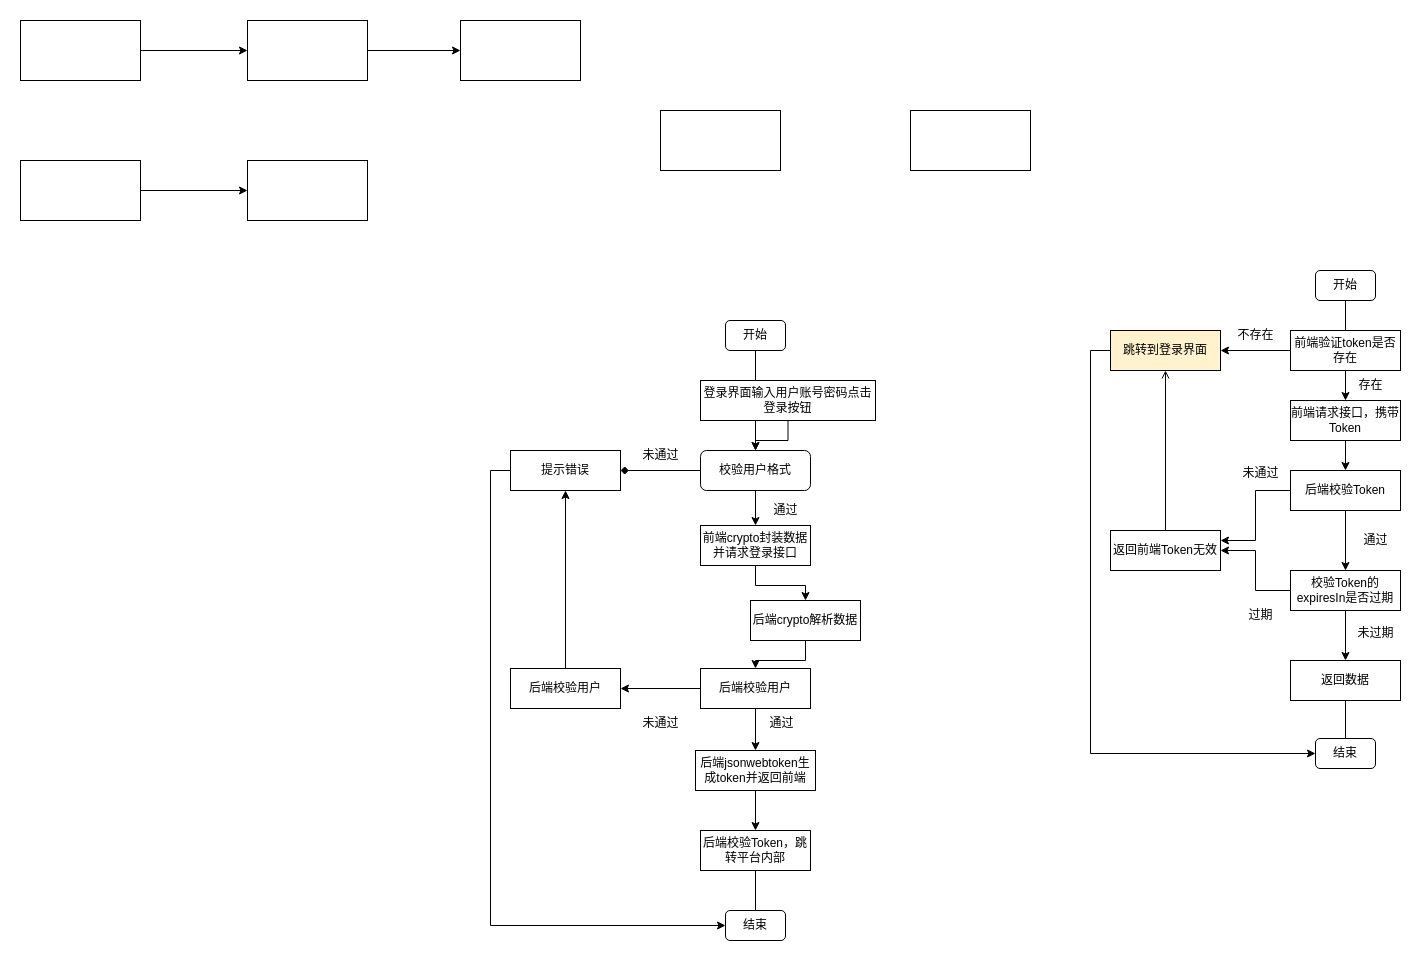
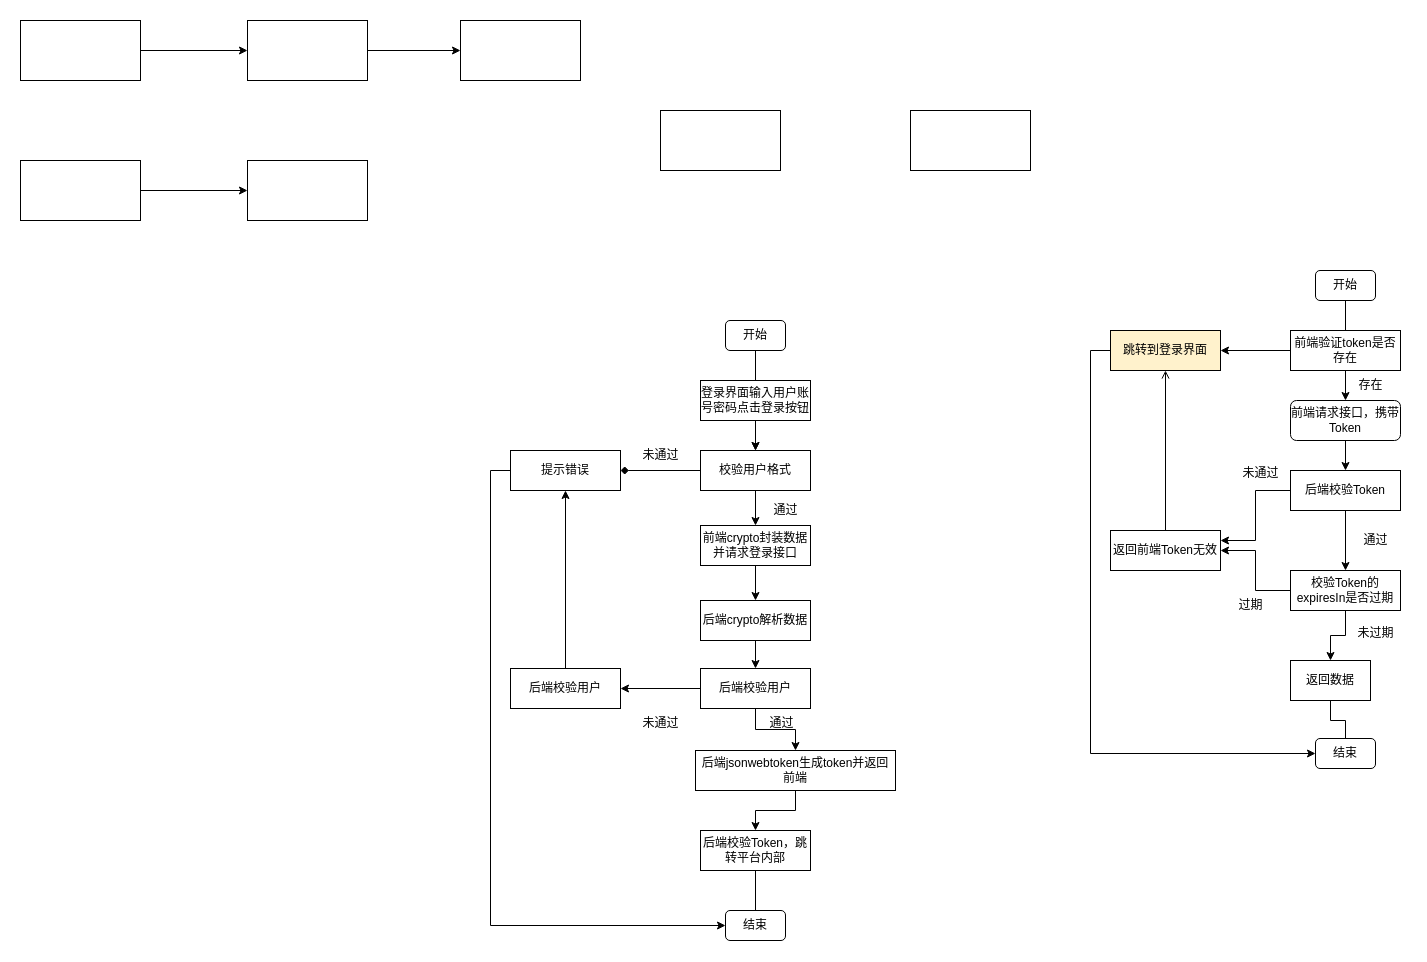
node "不存在": removed
node "登录界面输入用户账号密码点击登录按钮": size 175x40 -> 110x40
node "前端请求接口，携带Token": shape rectangle -> rounded rectangle
node "校验用户格式": shape rounded rectangle -> rectangle
node "过期": moved (1261, 616) -> (1251, 606)
node "后端crypto解析数据": moved (806, 621) -> (756, 621)
node "返回数据": size 110x40 -> 80x40
node "后端jsonwebtoken生成token并返回前端": size 120x40 -> 200x40
